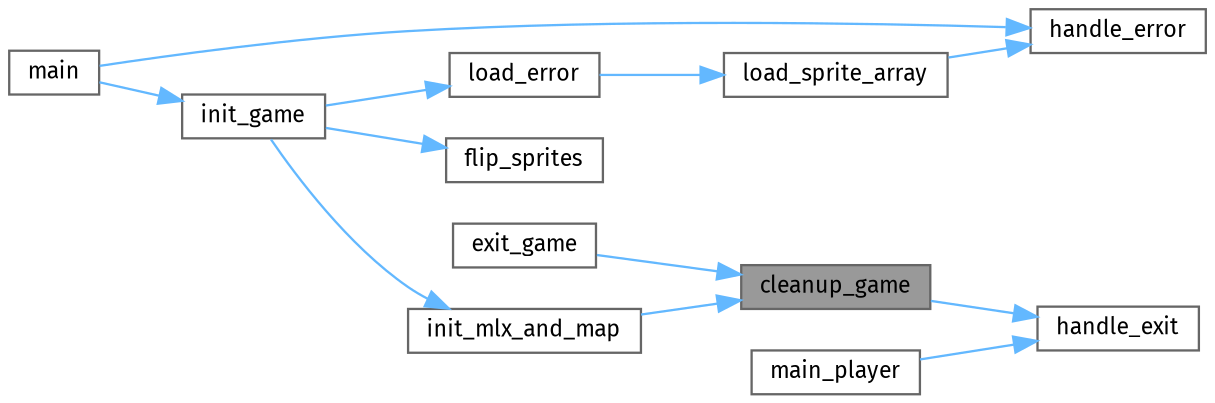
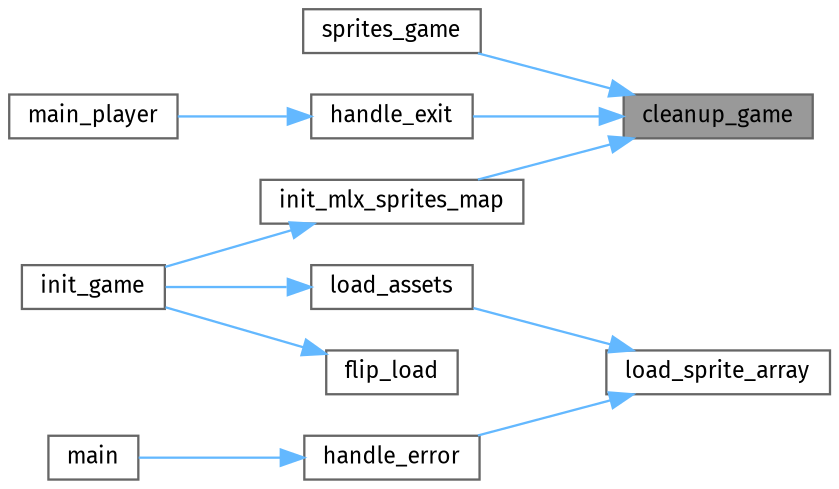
edge "load_sprite_array" -> "handle_error": reversed
node "load_error": label "load_error" -> "load_assets"
edge "main" -> "init_game": removed
node "flip_sprites": label "flip_sprites" -> "flip_load"
node "exit_game": label "exit_game" -> "sprites_game"
edge "cleanup_game" -> "handle_exit": reversed
node "init_mlx_and_map": label "init_mlx_and_map" -> "init_mlx_sprites_map"
